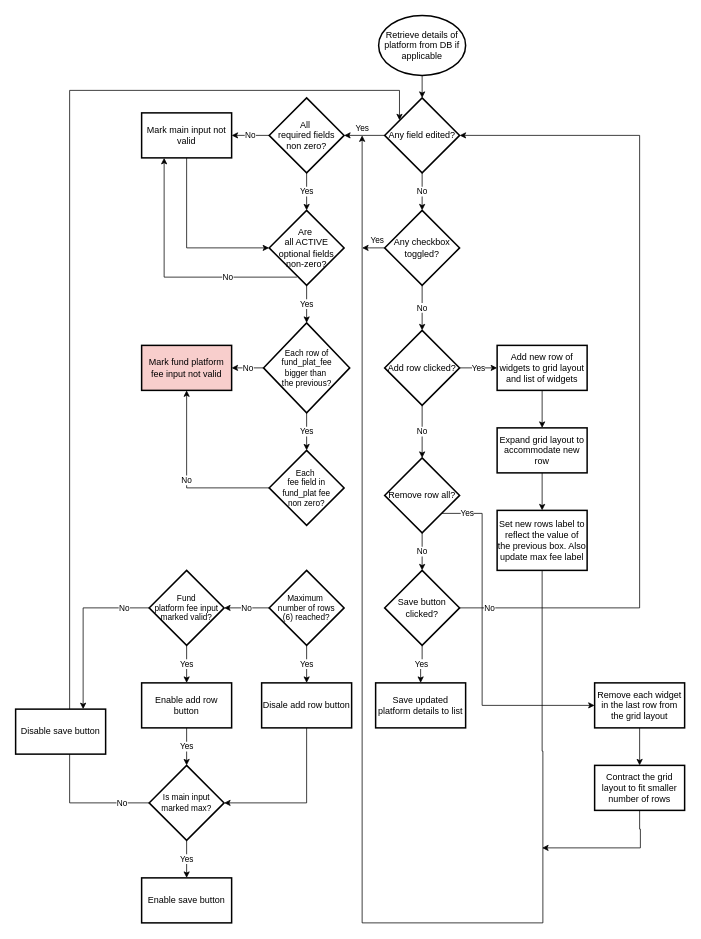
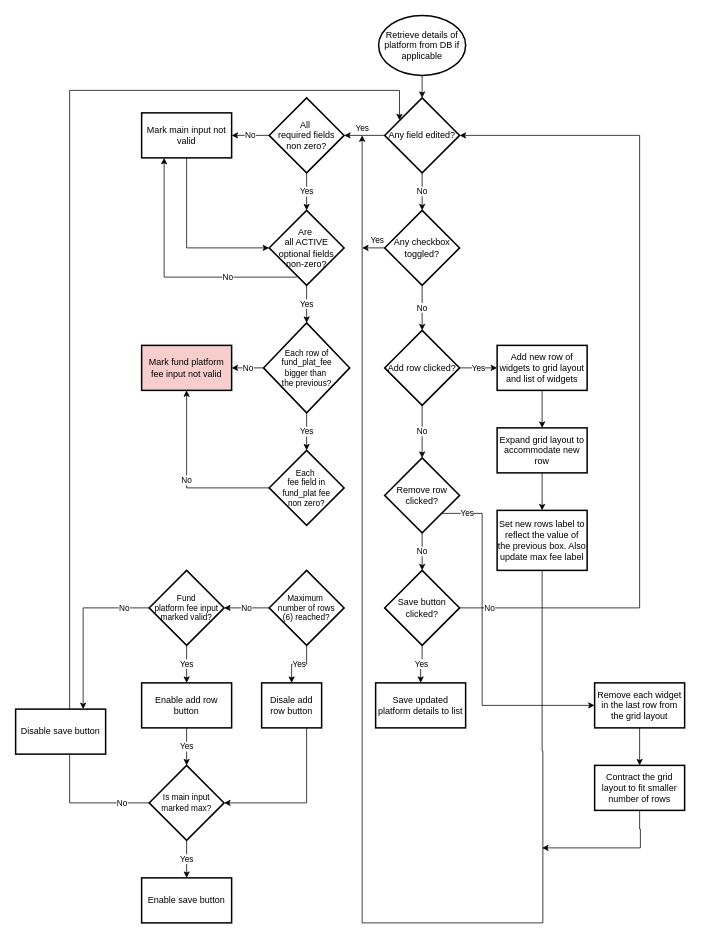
node "Remove row all?": label "Remove row all?" -> "Remove row clicked?"
node "Disale add row button": size 90x45 -> 60x45
